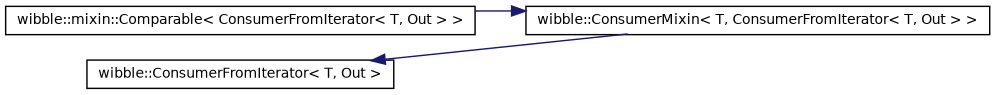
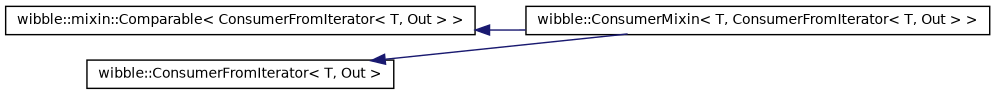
edge "wibble::mixin::Comparable< ConsumerFromIterator< T, Out > >" -> "wibble::ConsumerMixin< T, ConsumerFromIterator< T, Out > >": reversed
